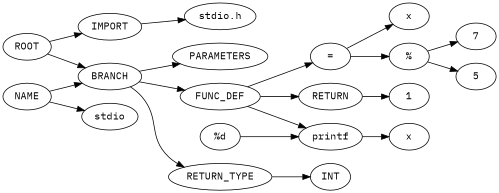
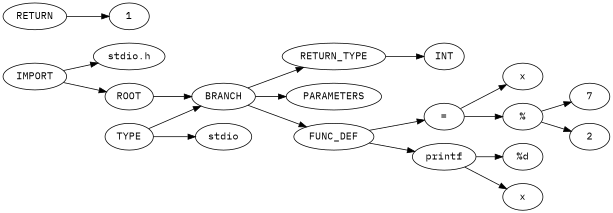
edge "ROOT" -> "IMPORT": reversed
node "5": label "5" -> "2"
node "NAME": label "NAME" -> "TYPE"
edge "FUNC_DEF" -> "RETURN": removed
edge "%d" -> "printf": reversed
